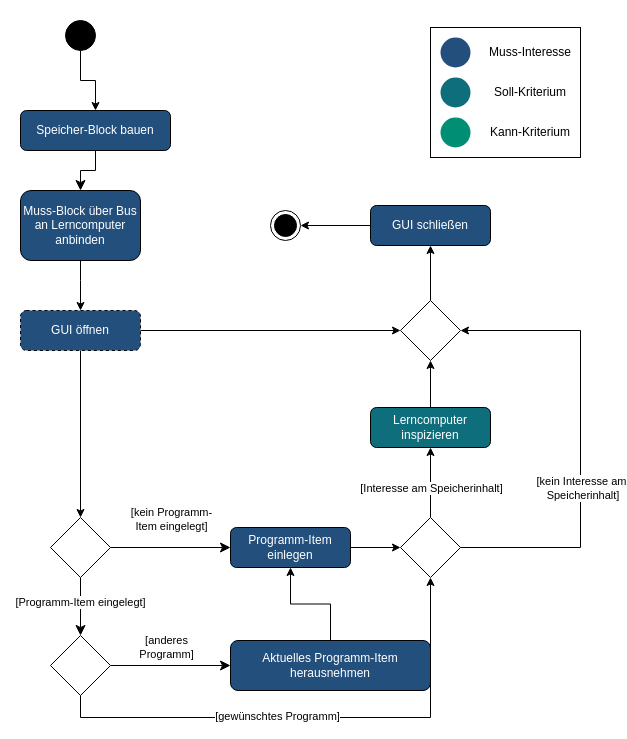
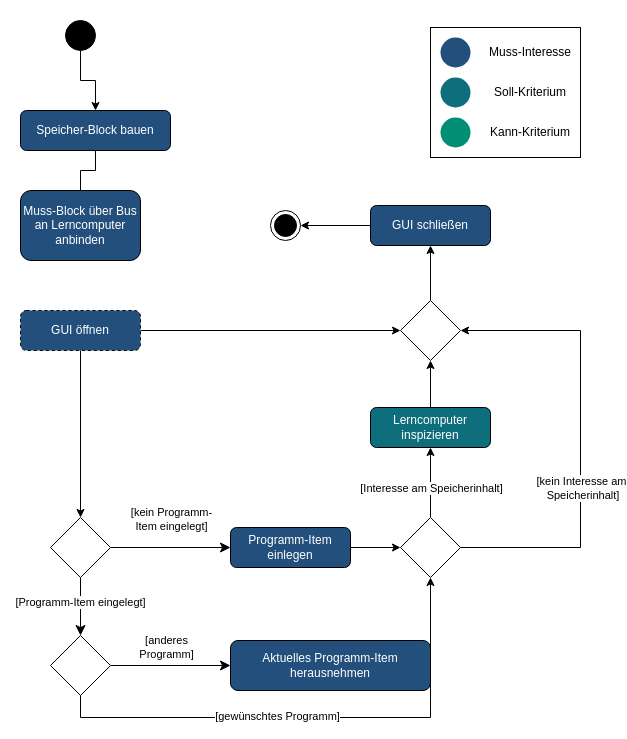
edge "Speicher-Block bauen" -> "Muss-Block über Bus an Lerncomputer anbinden": arrowhead classic -> none
edge "Muss-Block über Bus an Lerncomputer anbinden" -> "GUI öffnen": removed
edge "Aktuelles Programm-Item herausnehmen" -> "Programm-Item einlegen": removed
